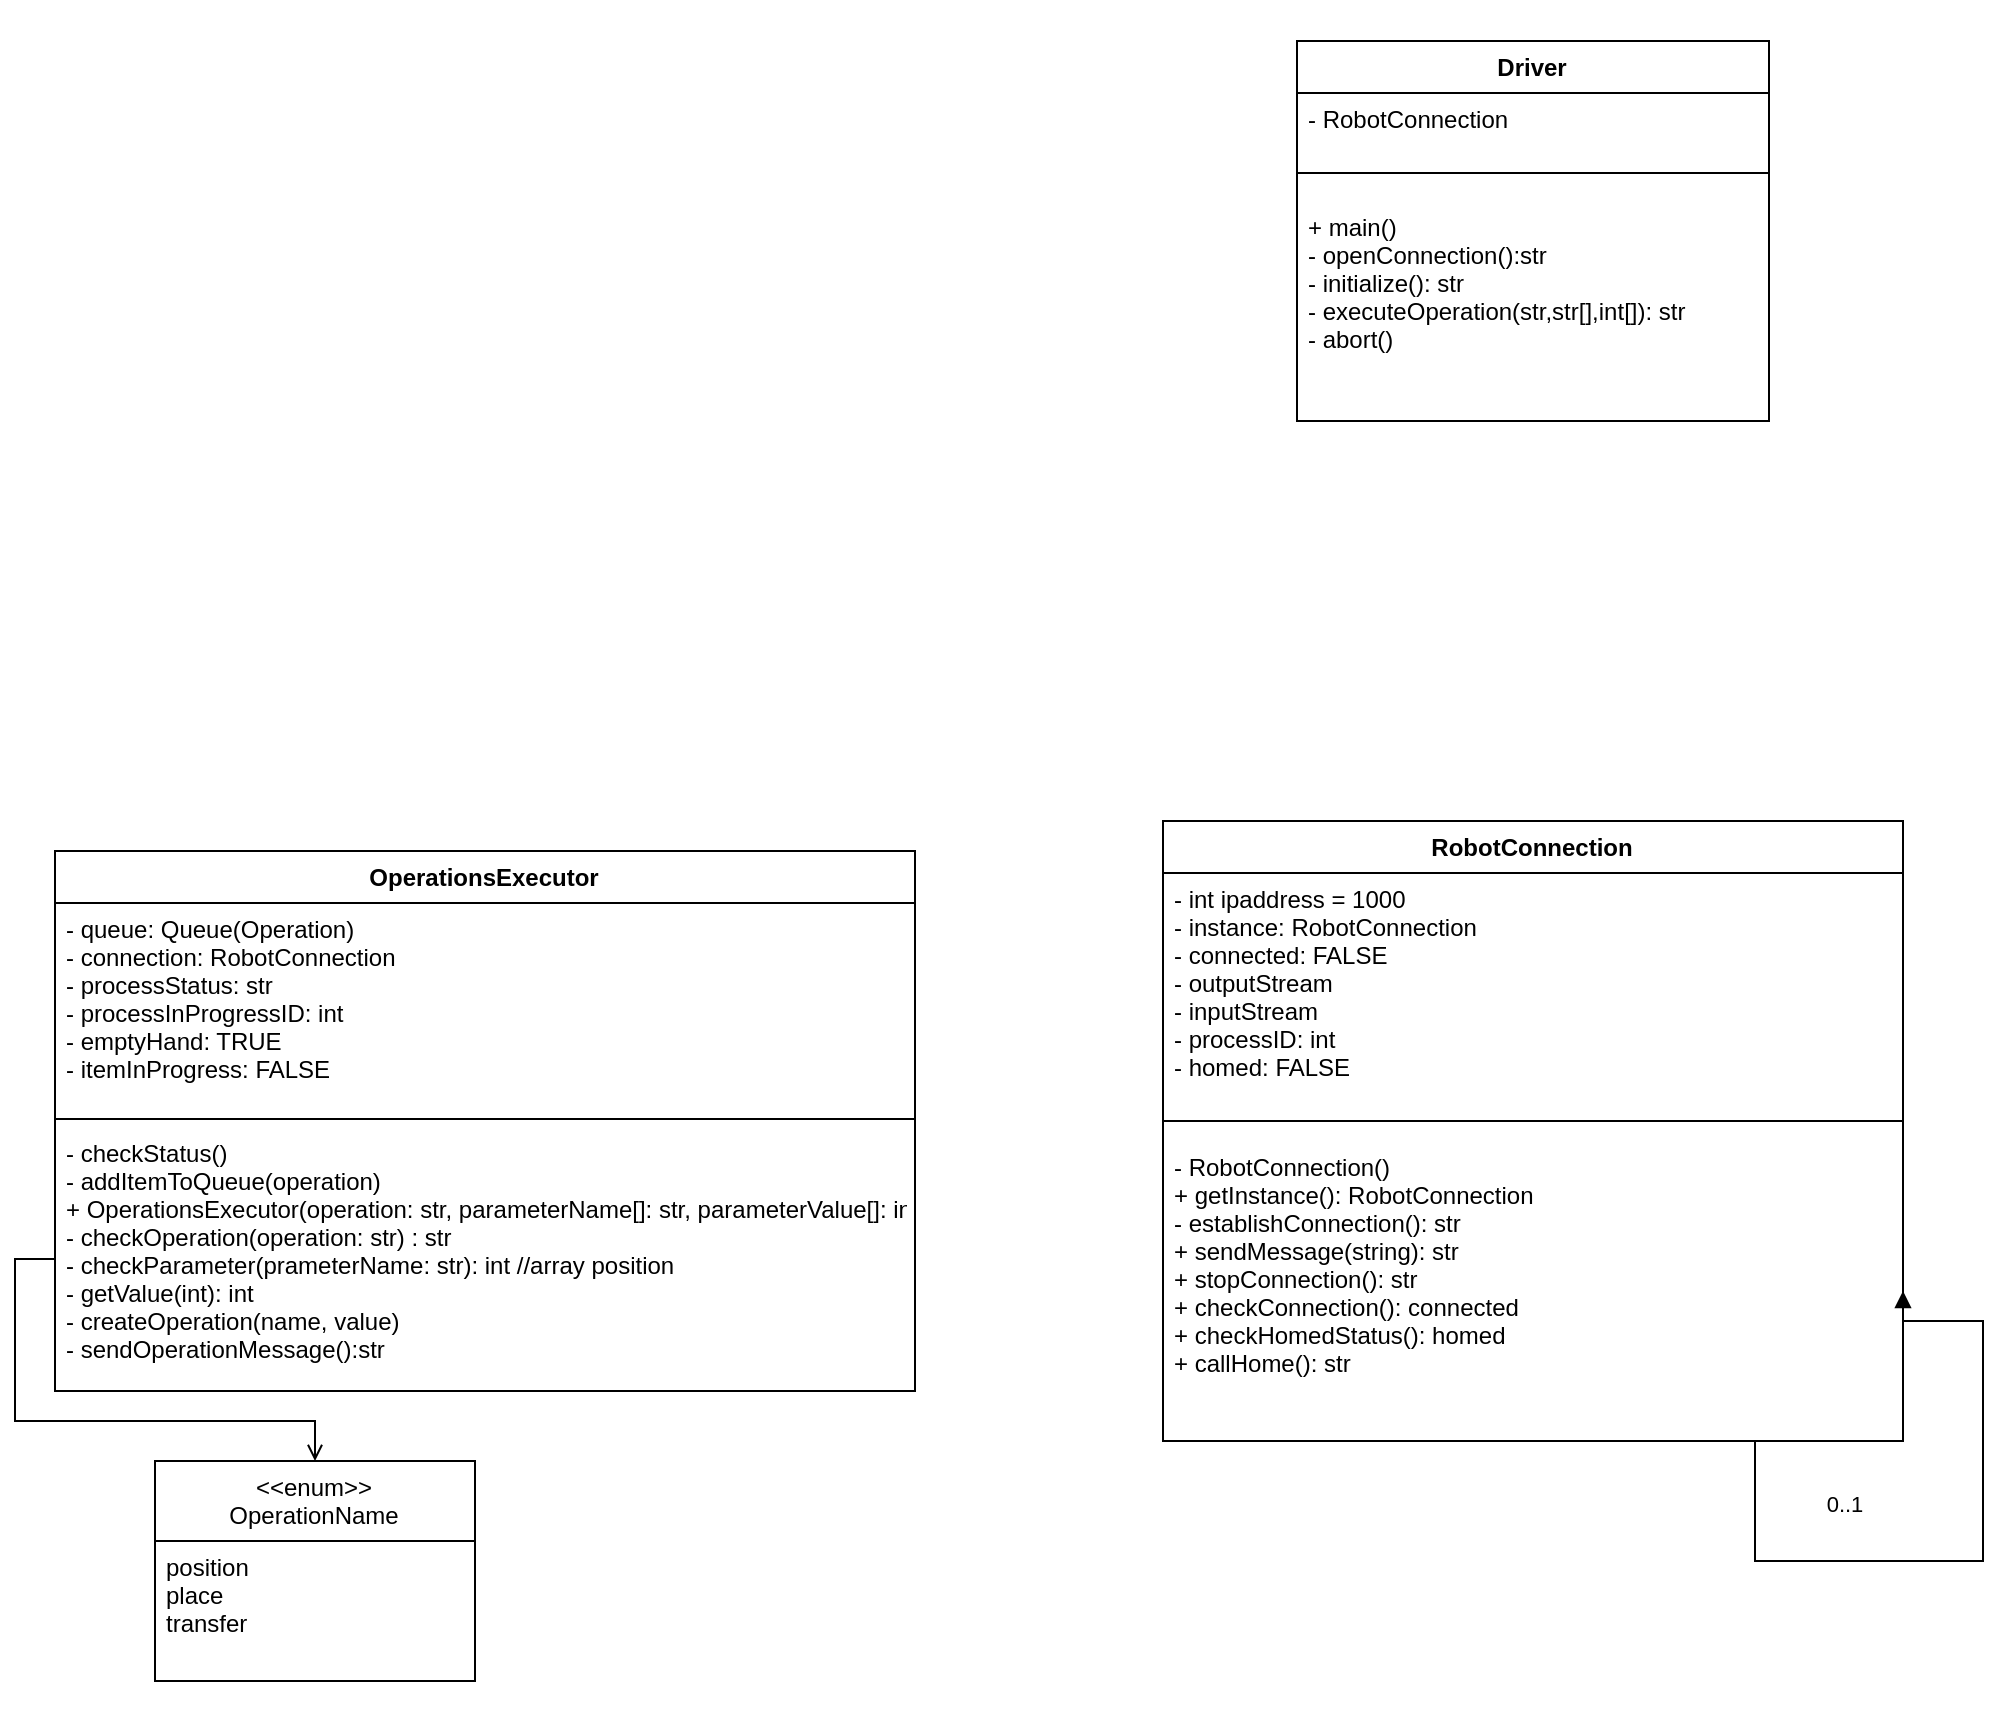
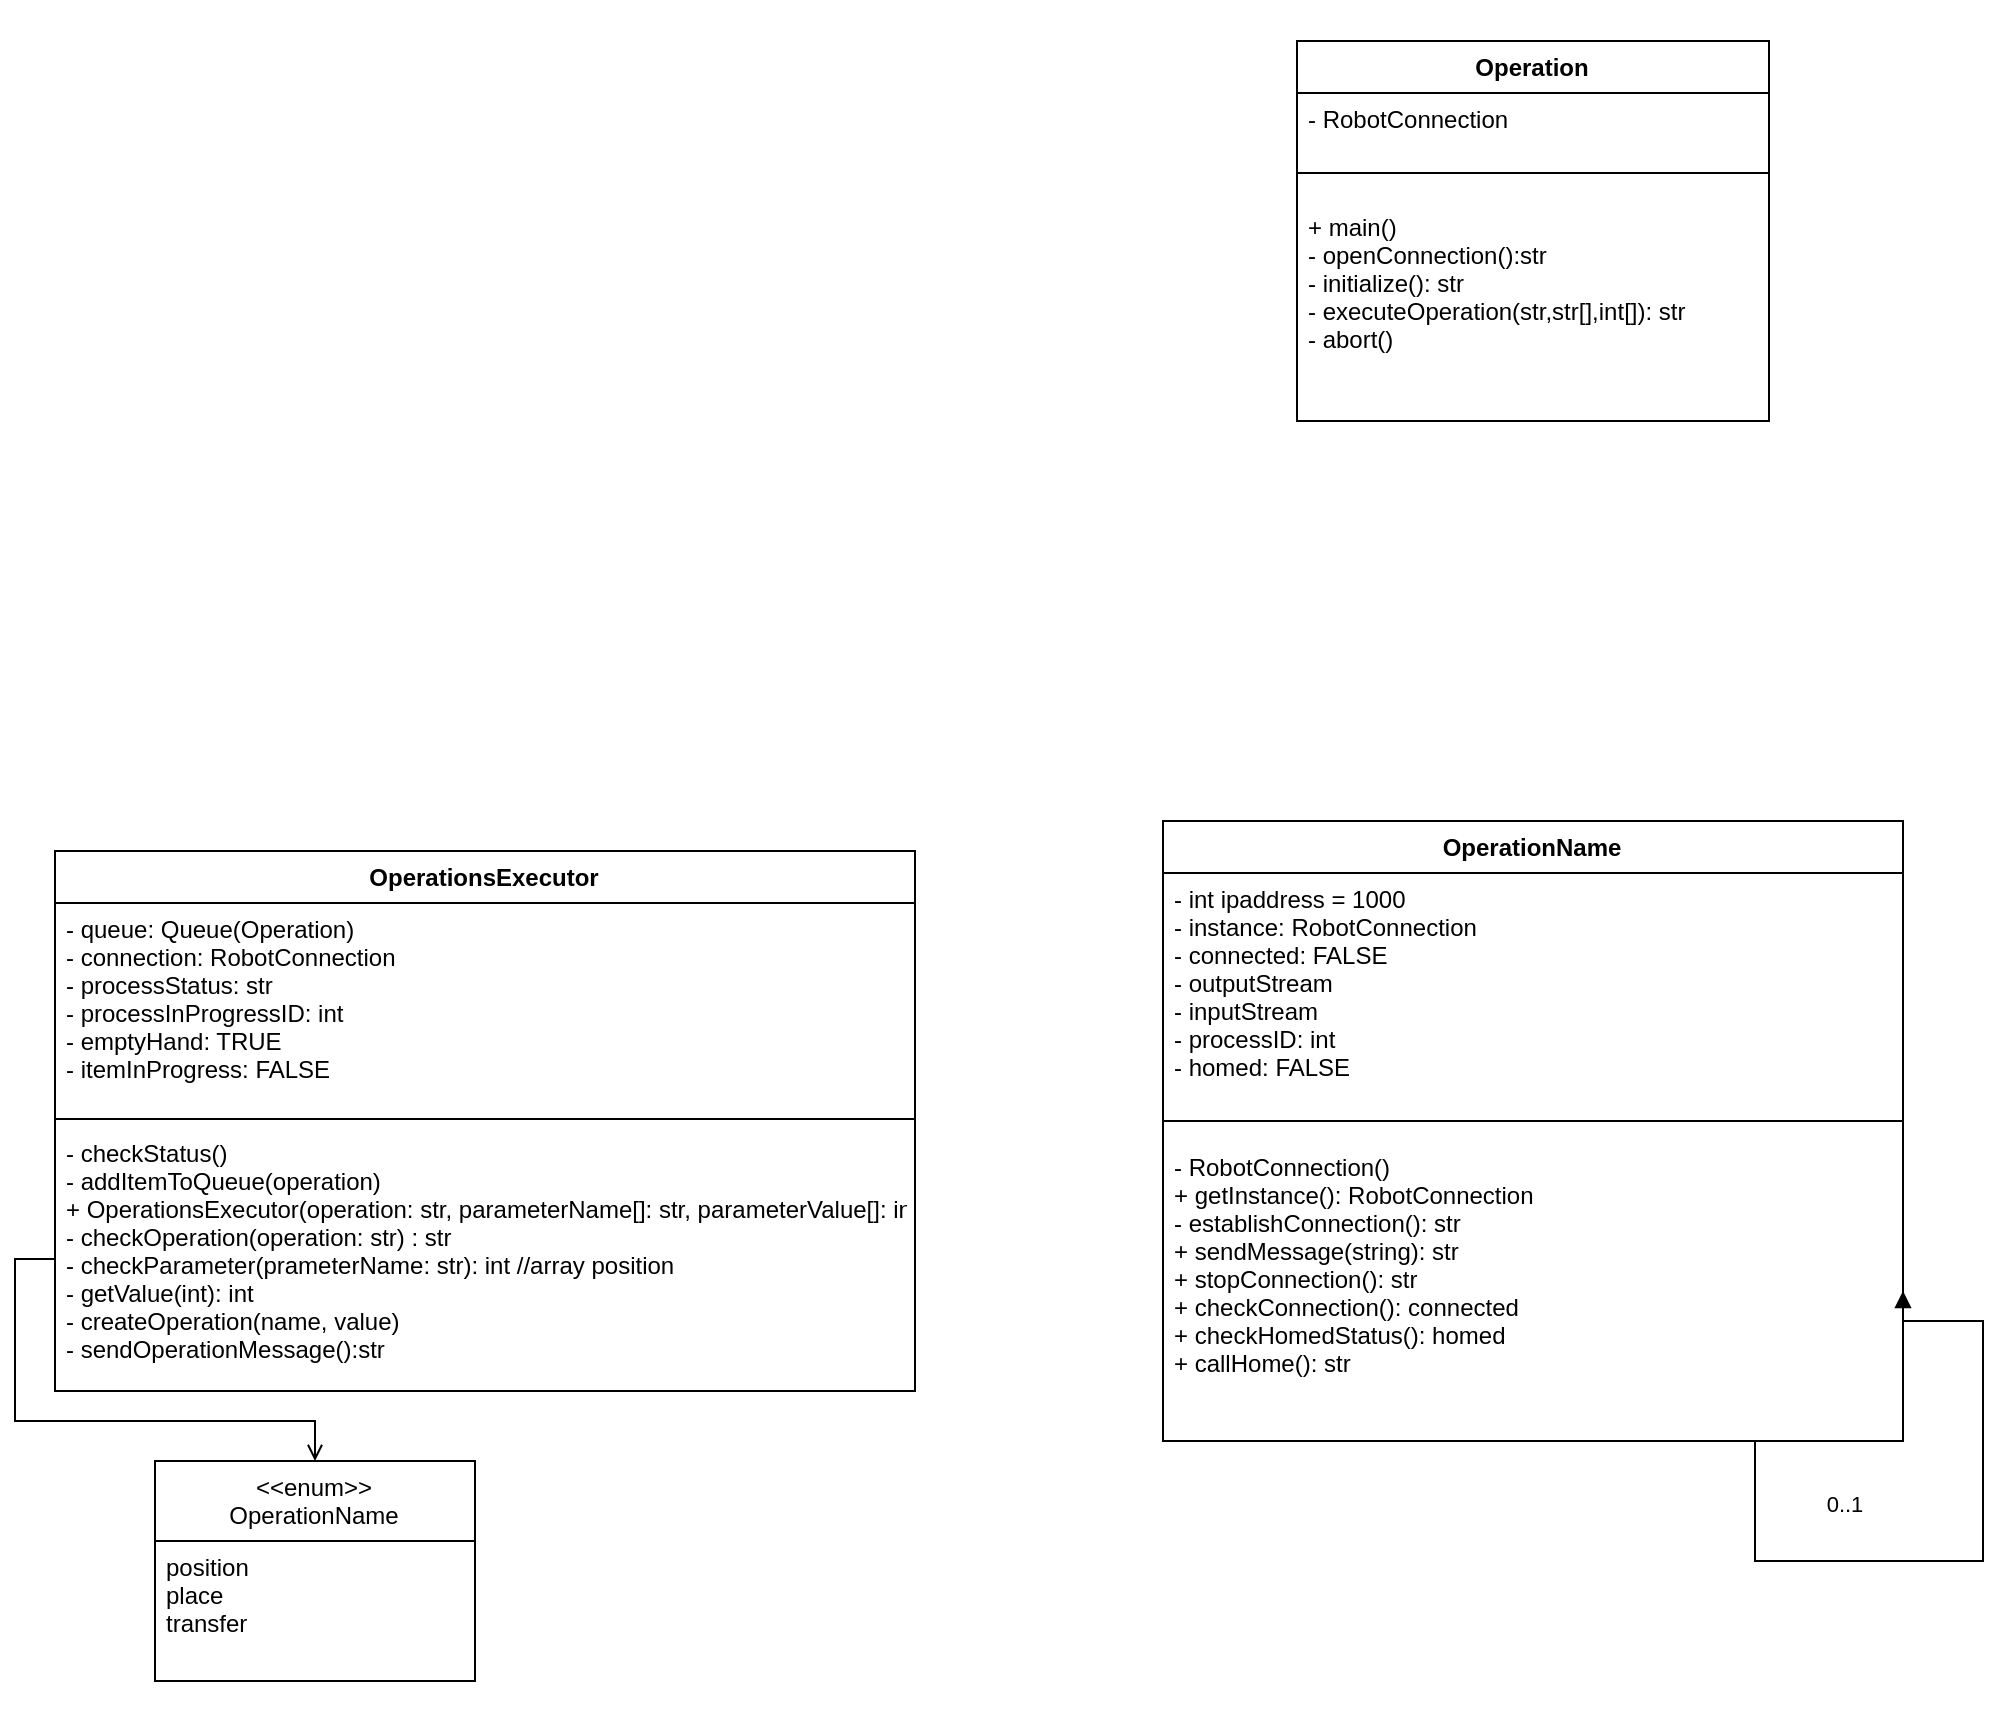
node "Driver": label "Driver" -> "Operation"
node "RobotConnection": label "RobotConnection" -> "OperationName"
